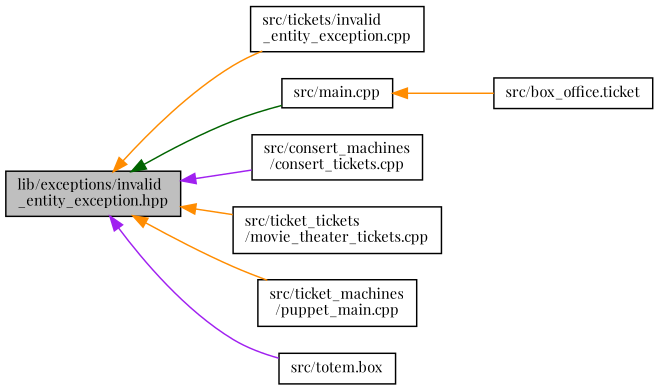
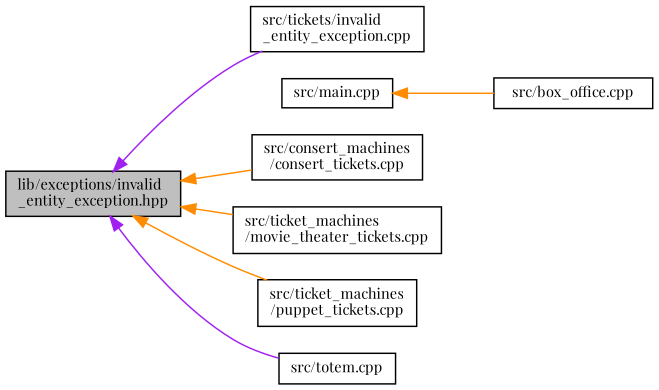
node "src/box_office.ticket": label "src/box_office.ticket" -> "src/box_office.cpp"
edge "src/tickets/invalid _entity_exception.cpp" -> "lib/exceptions/invalid _entity_exception.hpp": color darkorange -> purple
edge "src/main.cpp" -> "lib/exceptions/invalid _entity_exception.hpp": removed
edge "src/consert_machines /consert_tickets.cpp" -> "lib/exceptions/invalid _entity_exception.hpp": color purple -> darkorange
node "src/ticket_tickets /movie_theater_tickets.cpp": label "src/ticket_tickets /movie_theater_tickets.cpp" -> "src/ticket_machines /movie_theater_tickets.cpp"
node "src/ticket_machines /puppet_main.cpp": label "src/ticket_machines /puppet_main.cpp" -> "src/ticket_machines /puppet_tickets.cpp"
node "src/totem.box": label "src/totem.box" -> "src/totem.cpp"
